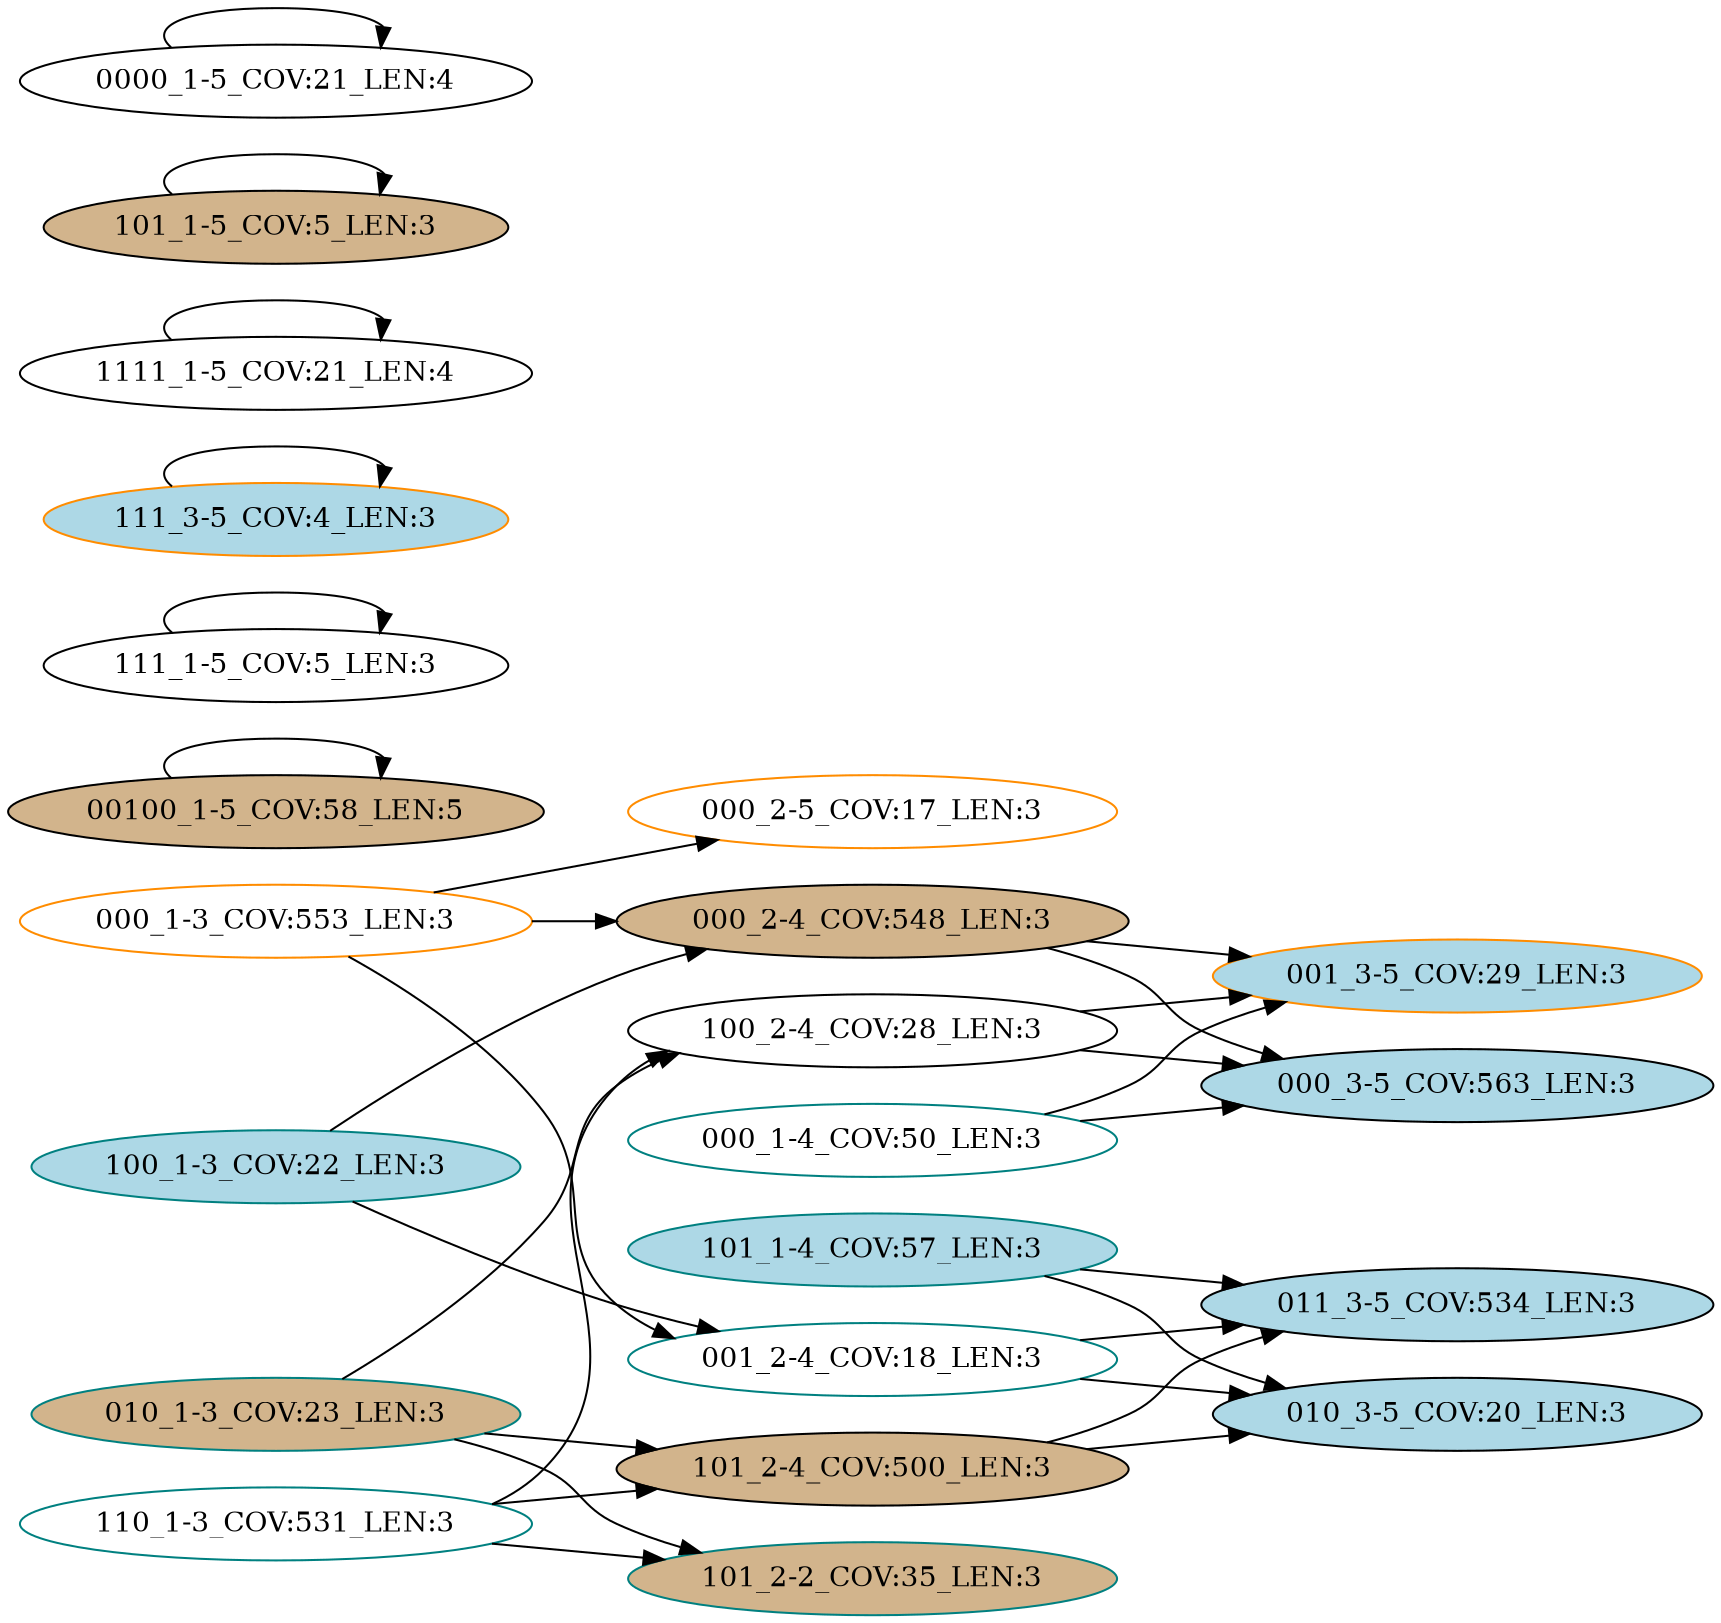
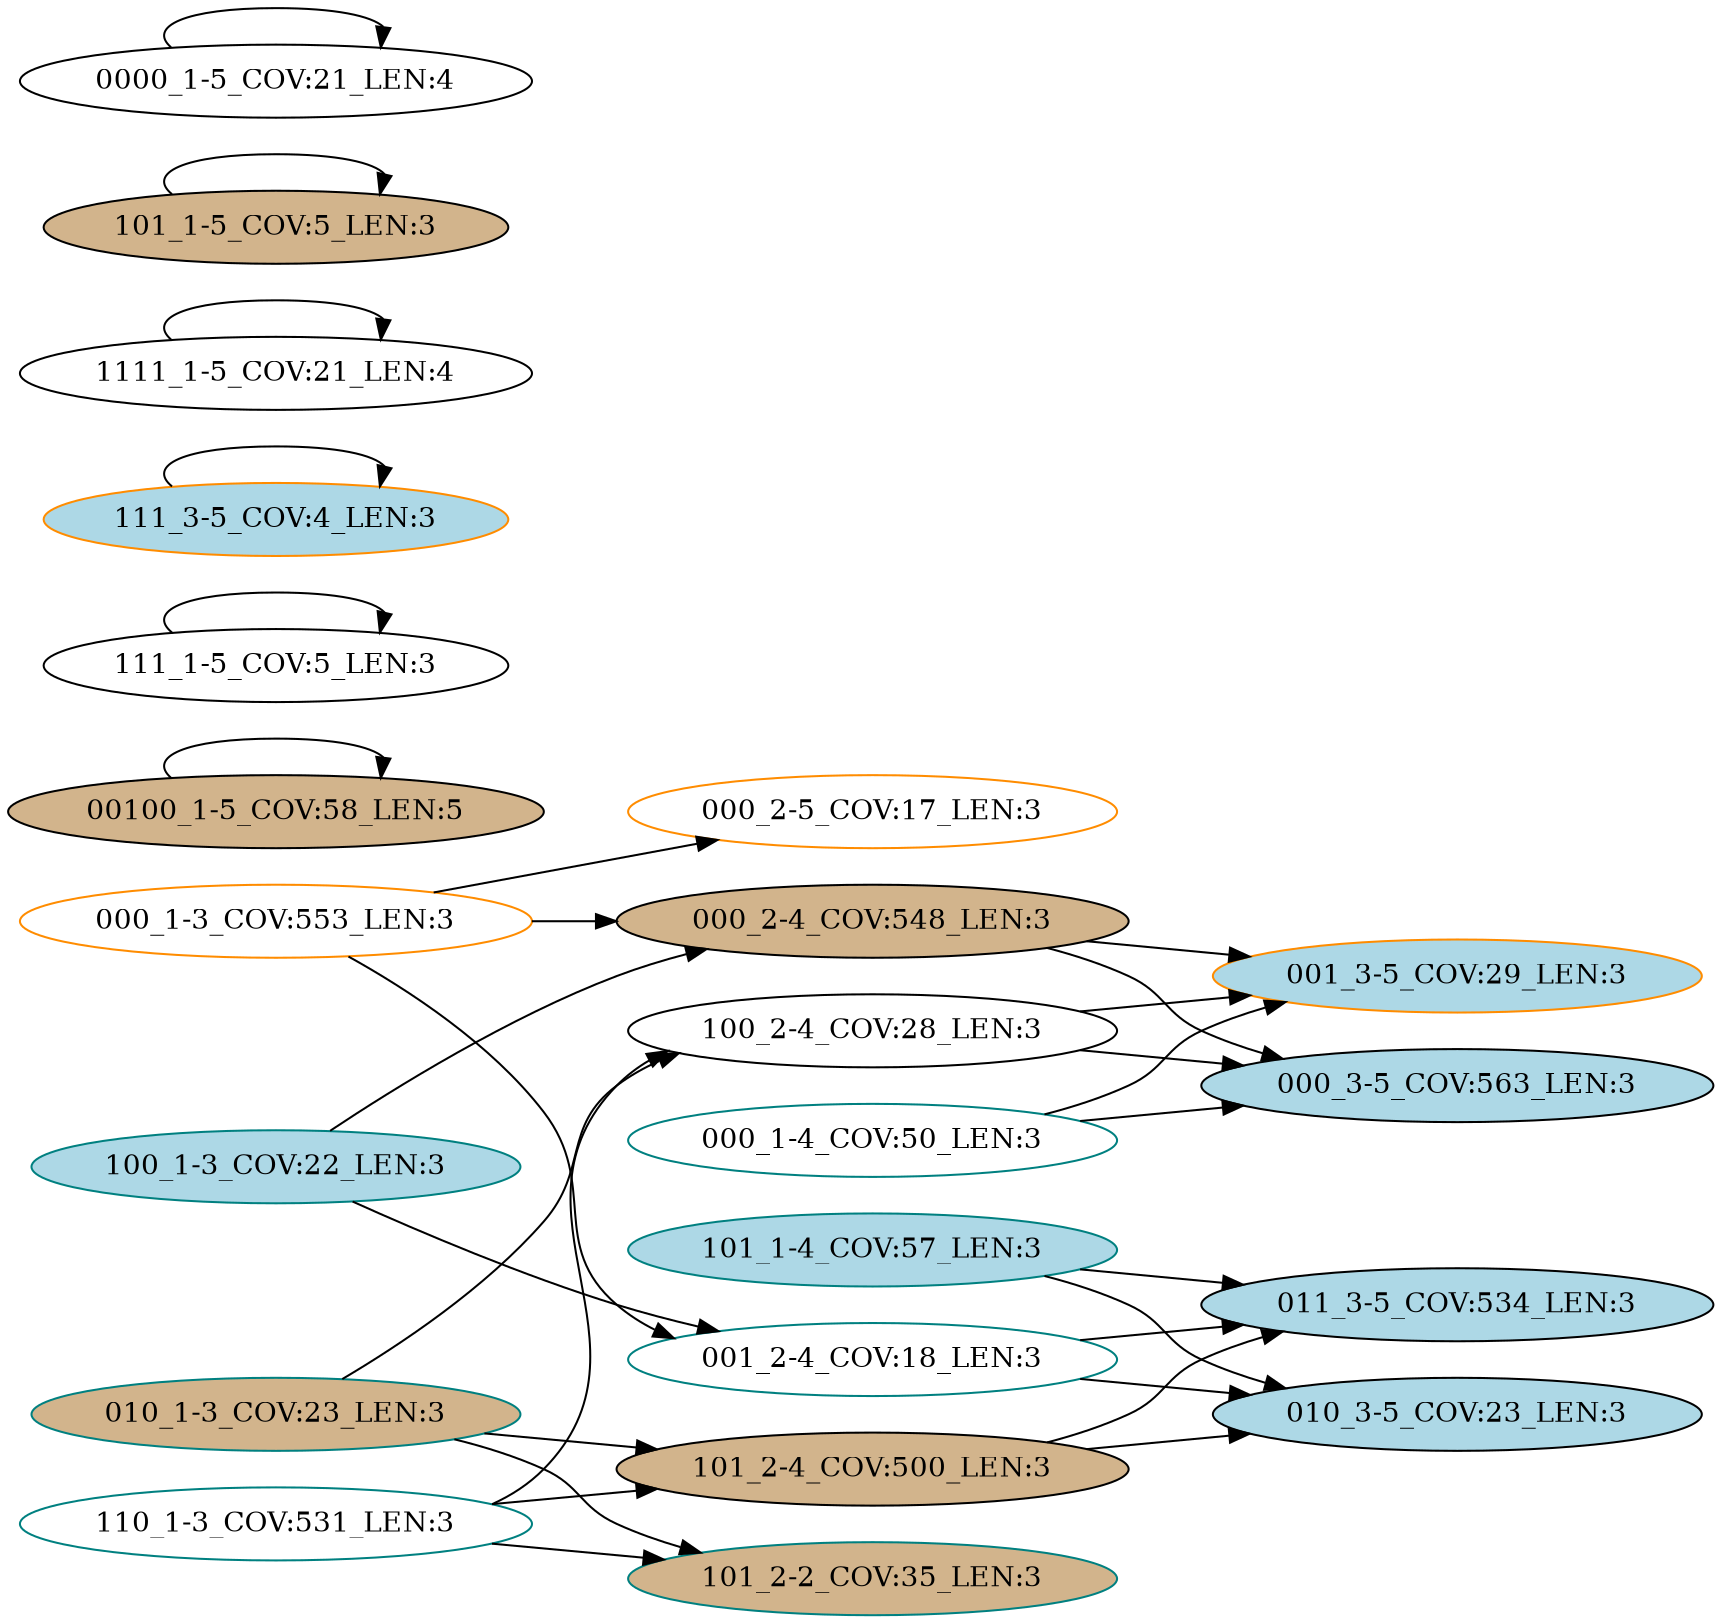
node "010_3-5_COV:20_LEN:3": label "010_3-5_COV:20_LEN:3" -> "010_3-5_COV:23_LEN:3"
